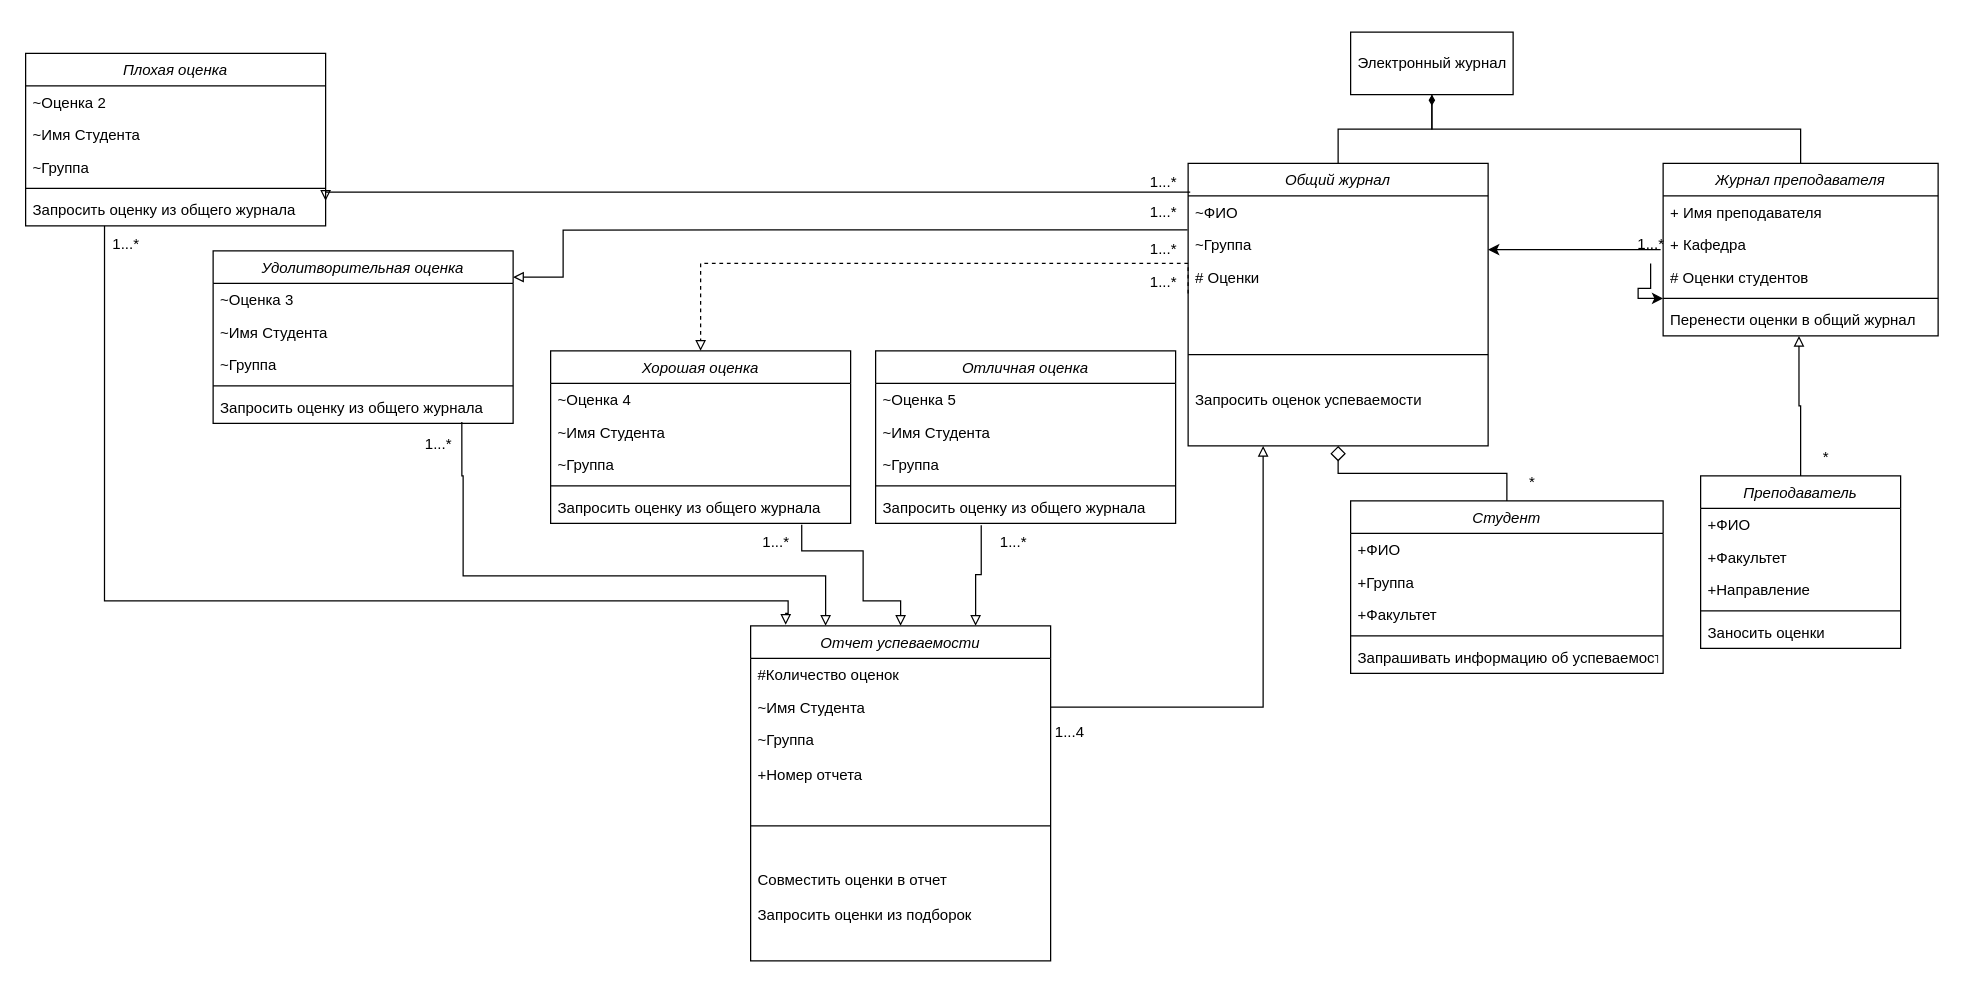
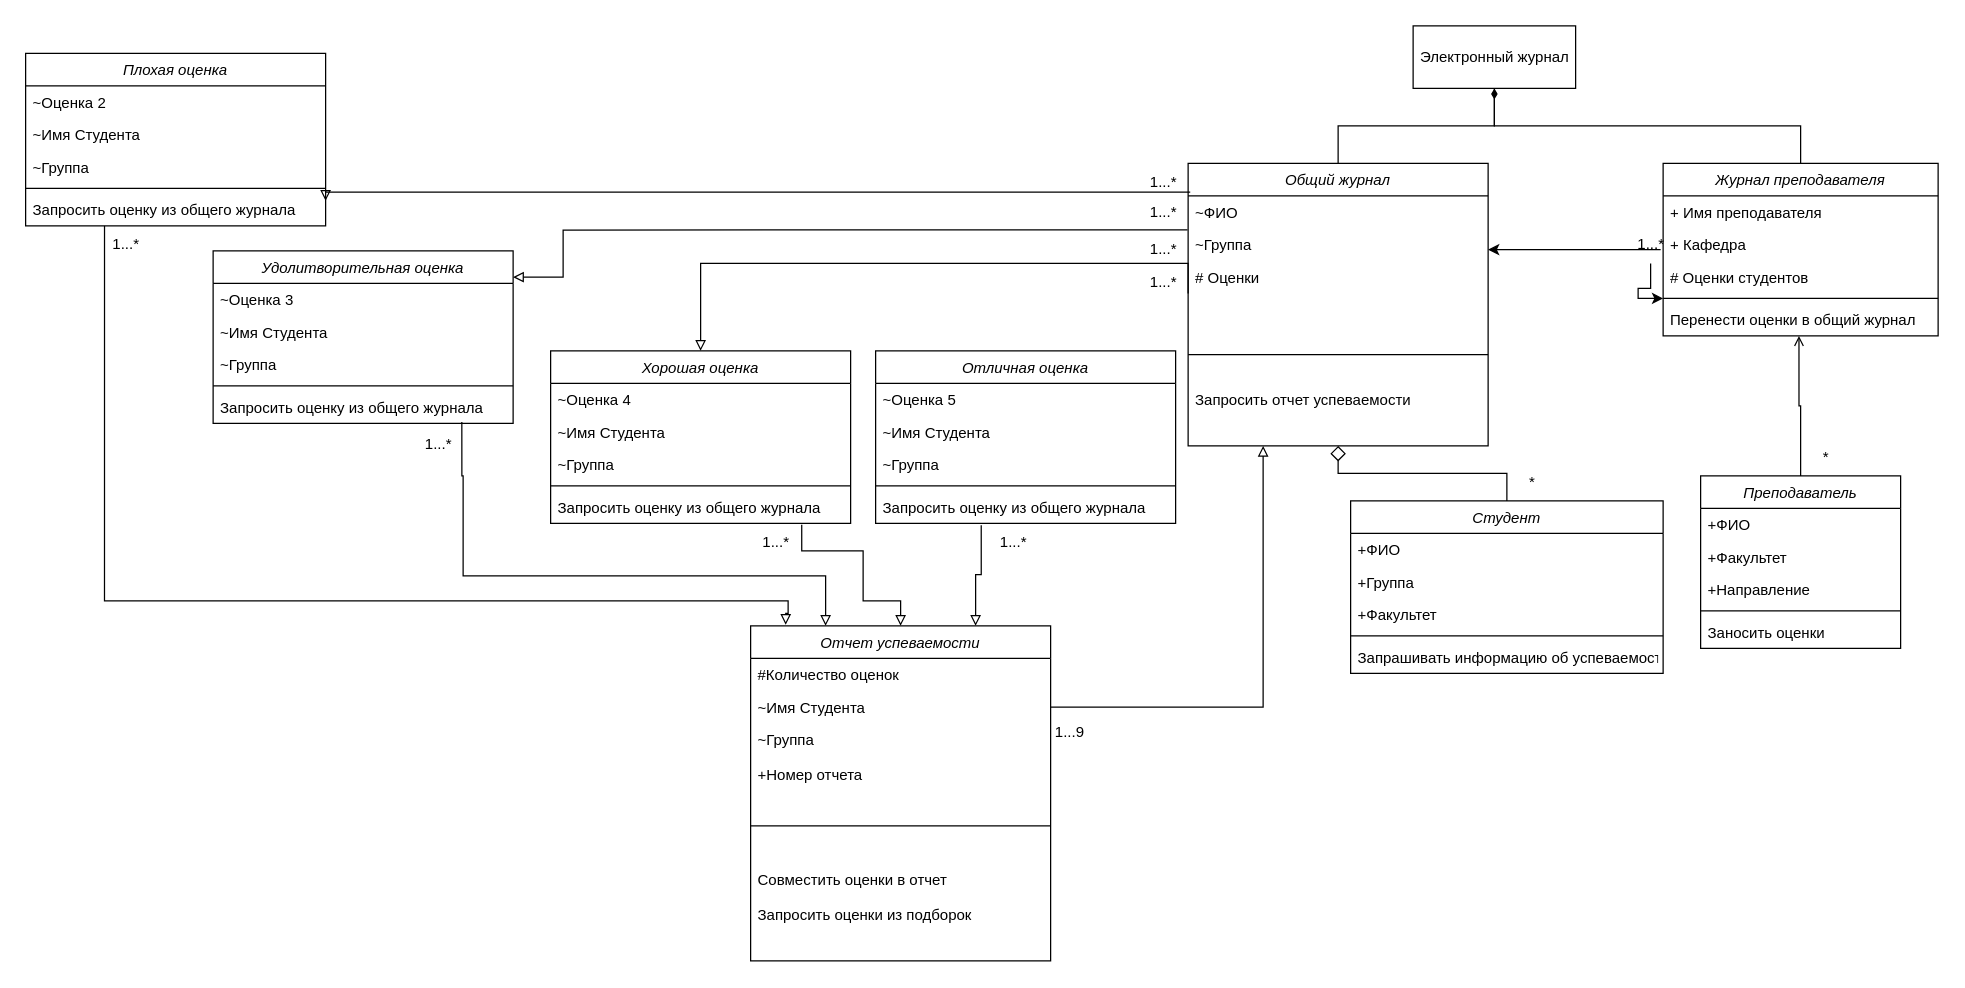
node "Электронный журнал": moved (1432, 63) -> (1494, 57)
edge "# Оценки" -> "Хорошая оценка": style dashed -> solid
edge "Преподаватель" -> "Перенести оценки в общий журнал": arrowhead block -> open
node "Запросить оценок успеваемости": label "Запросить оценок успеваемости" -> "Запросить отчет успеваемости"
node "1...4": label "1...4" -> "1...9"
